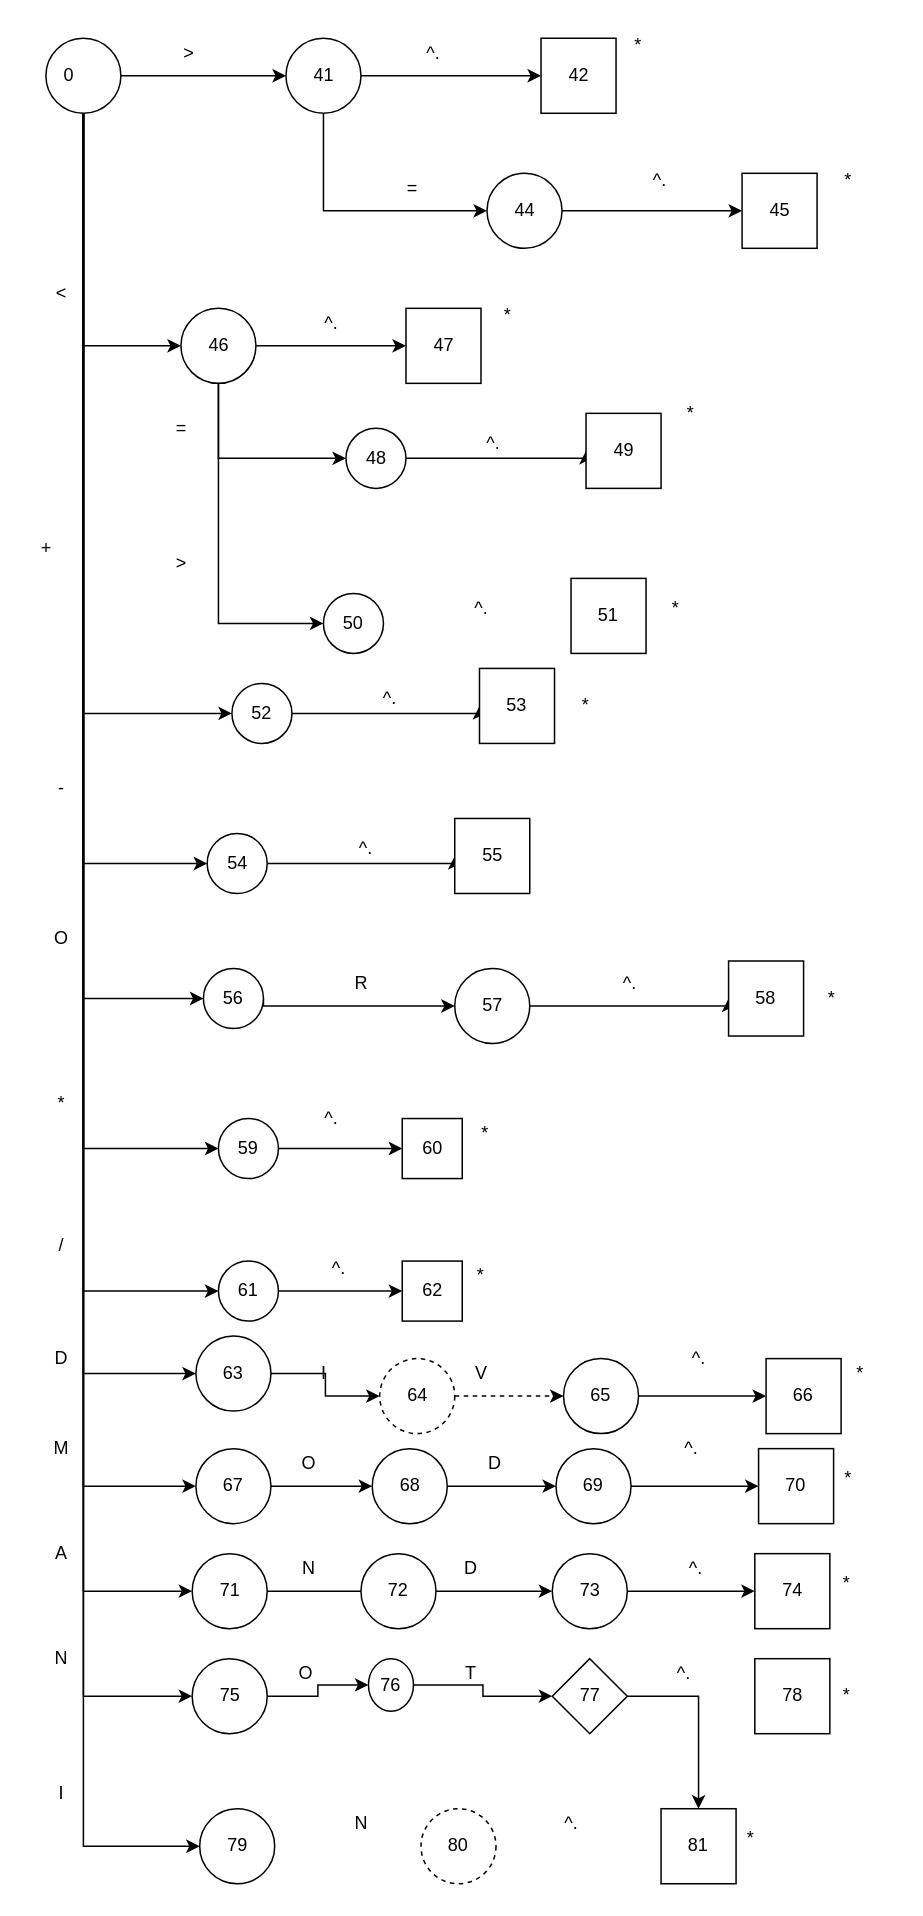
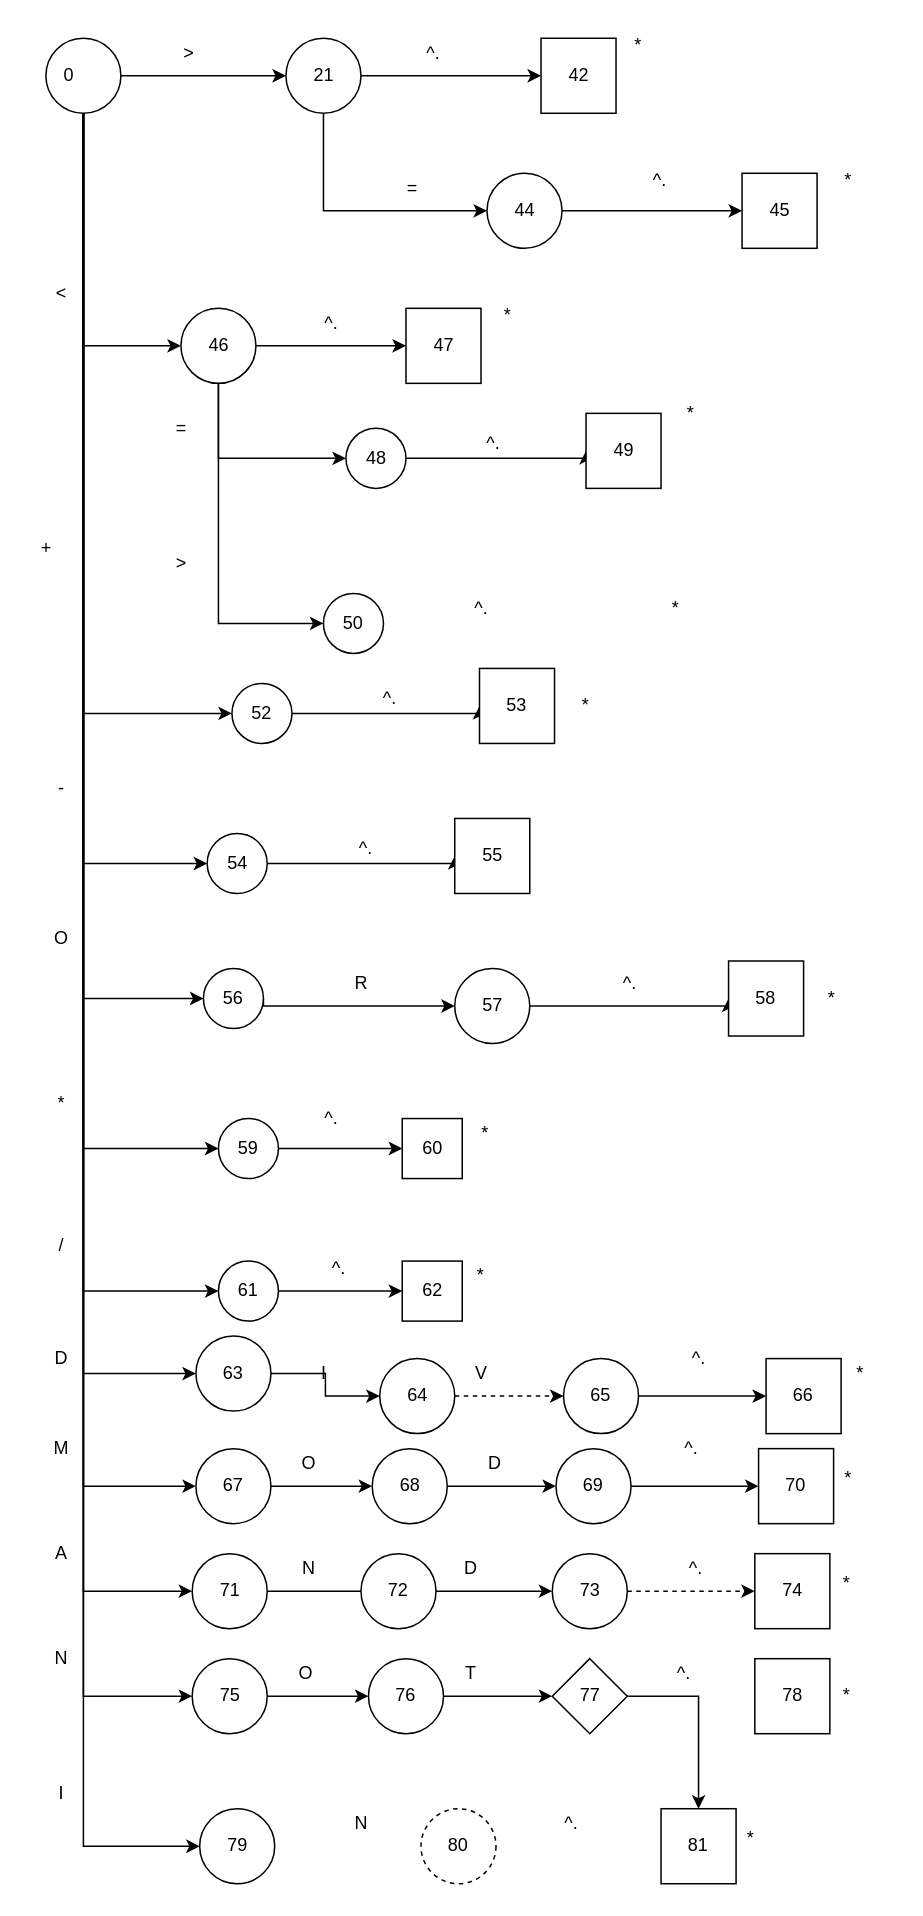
node "41": label "41" -> "21"
node "51": removed
node "64": style dashed -> solid
edge "73" -> "74": style solid -> dashed
node "76": size 45x53 -> 75x75
